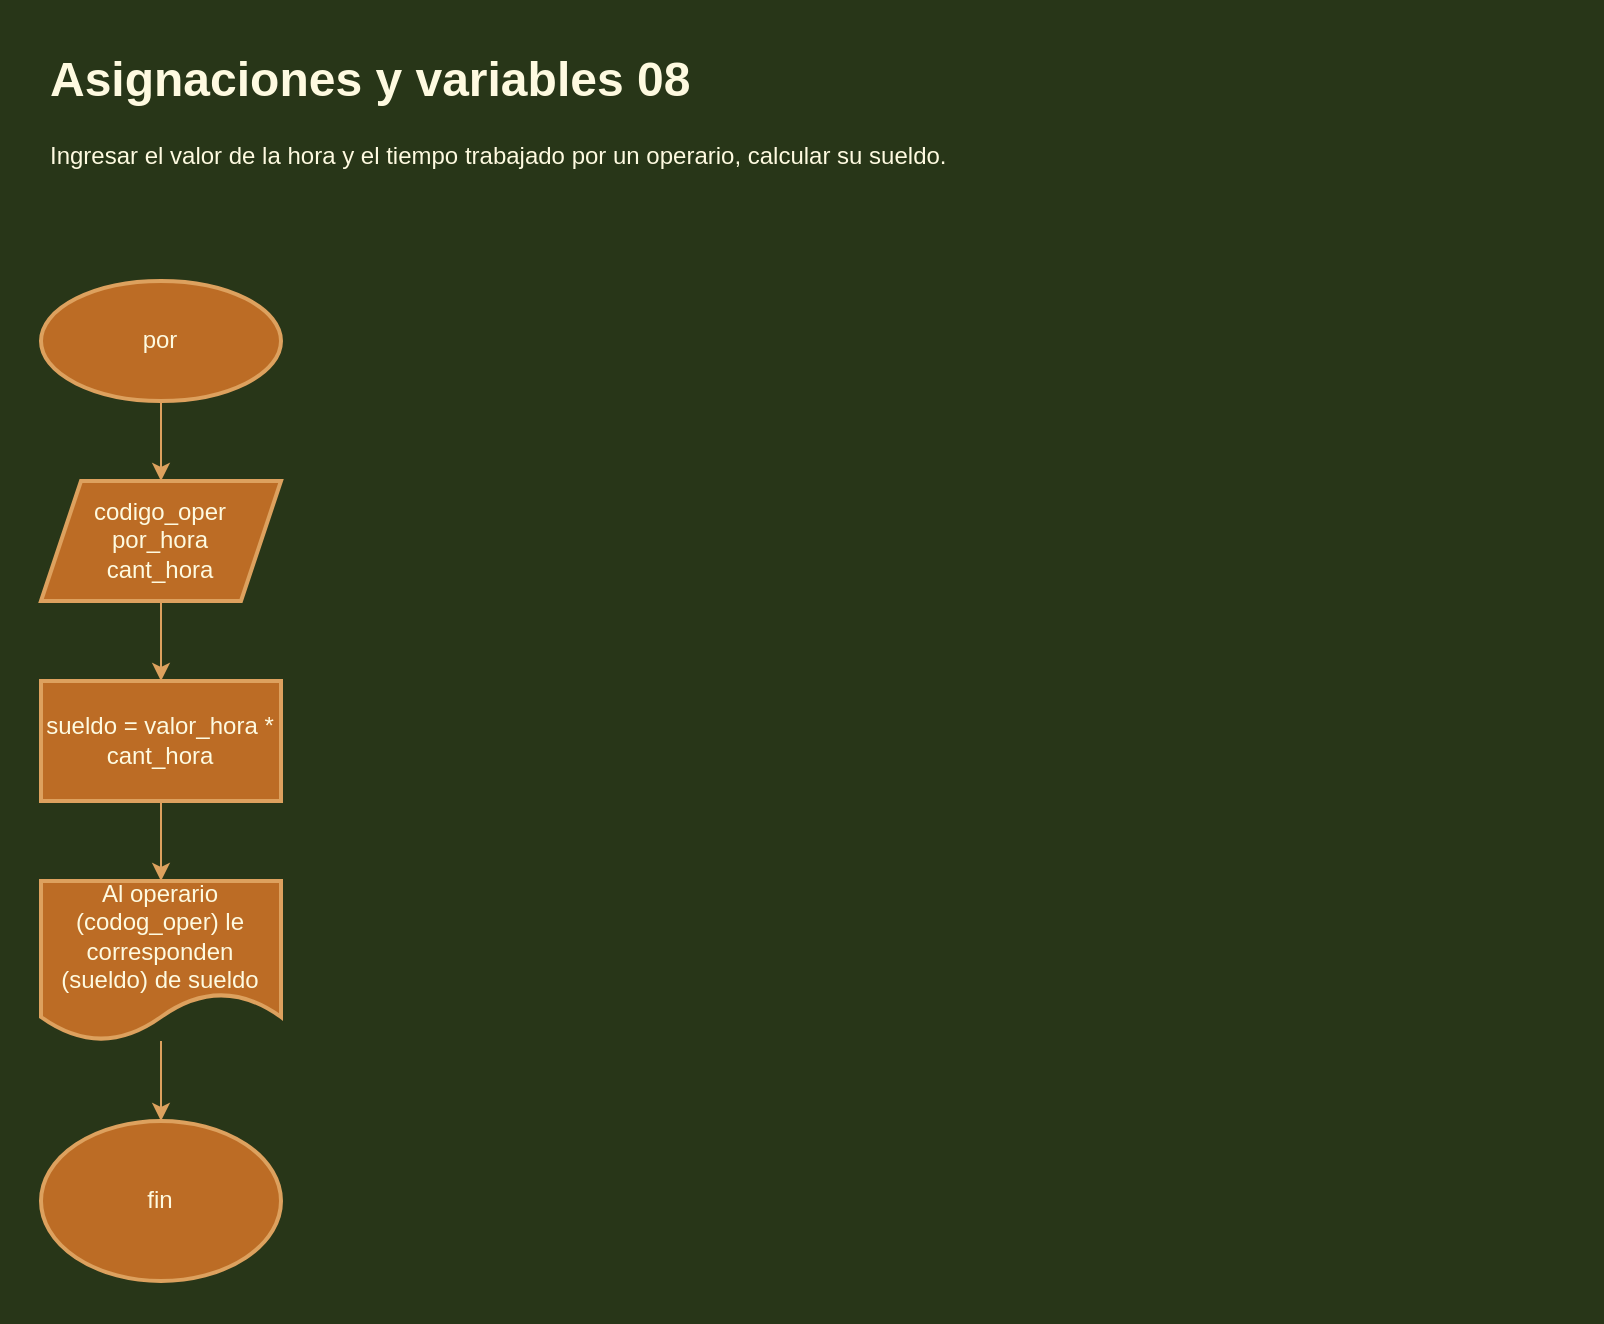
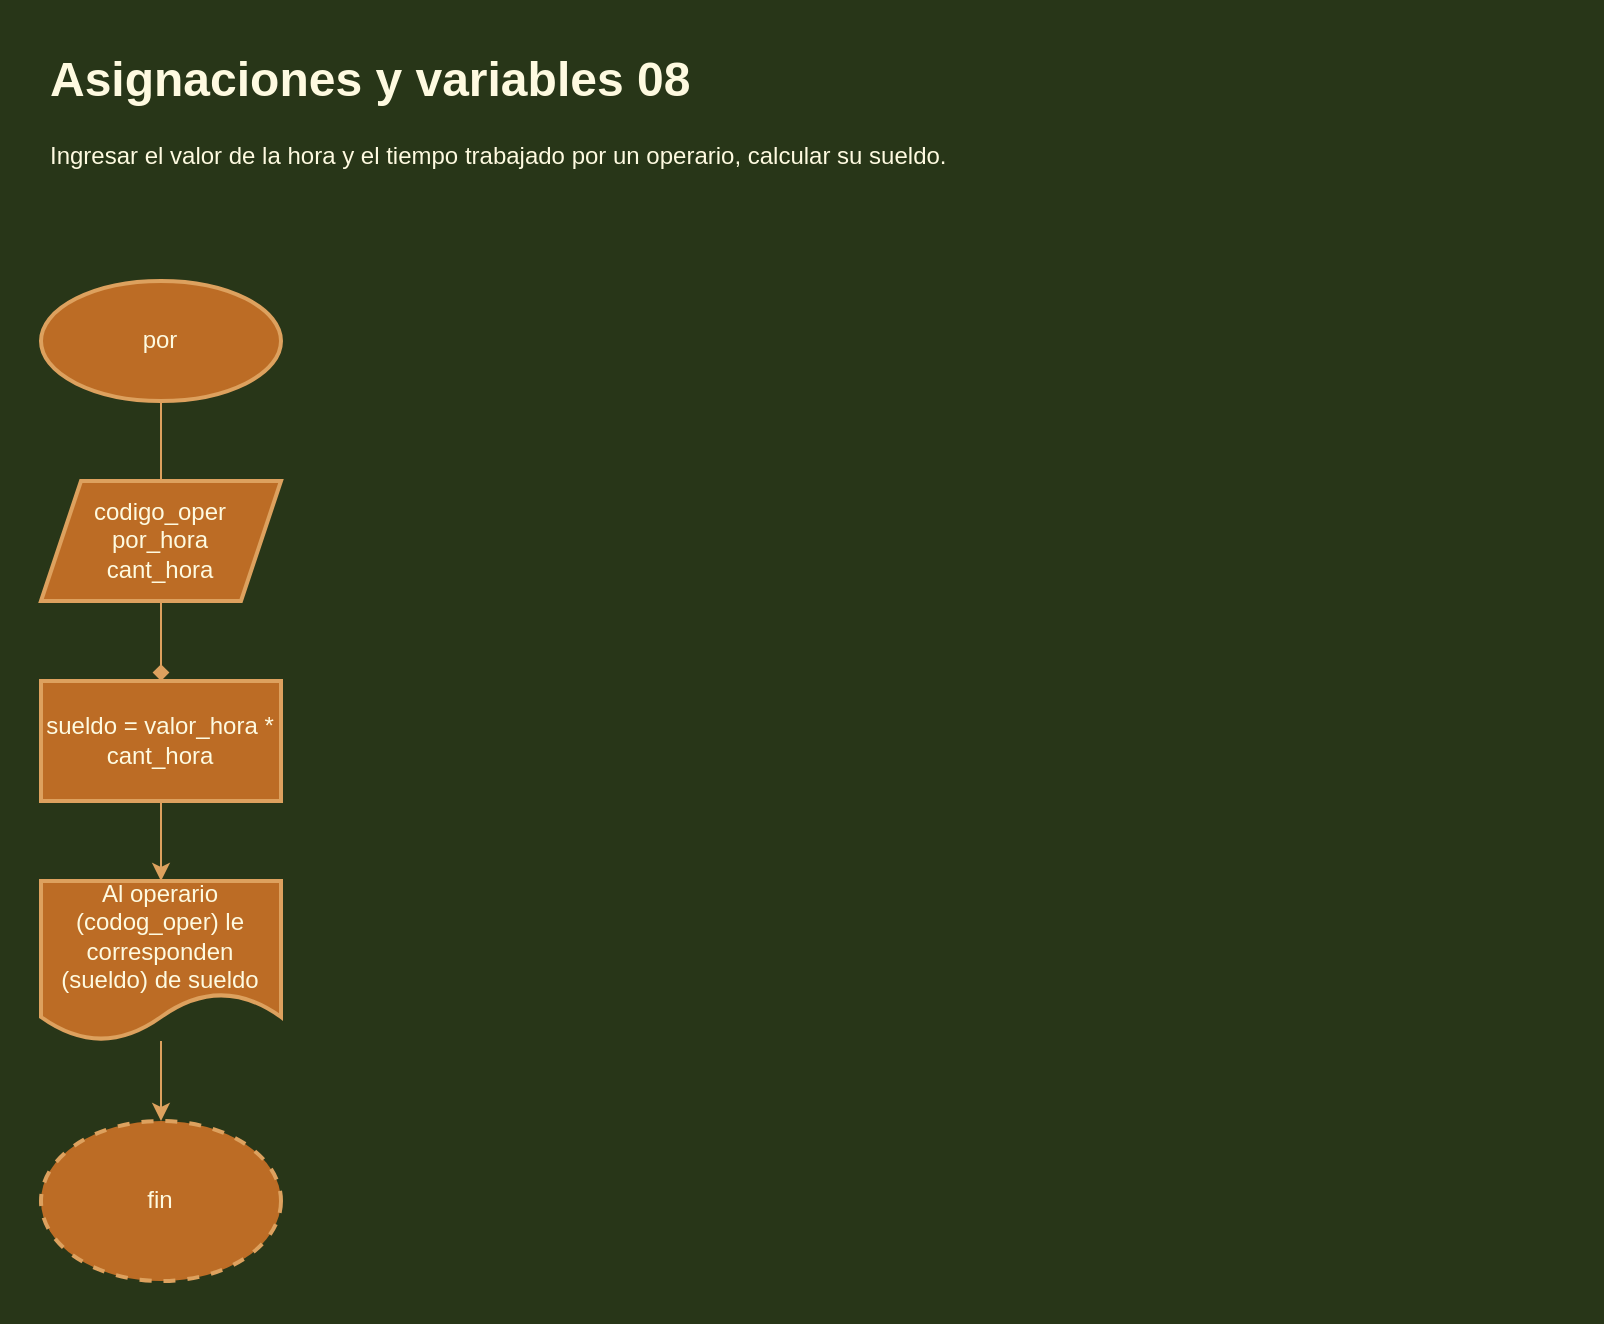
edge "por" -> "codigo_oper por_hora cant_hora": arrowhead classic -> none
edge "codigo_oper por_hora cant_hora" -> "sueldo = valor_hora * cant_hora": arrowhead classic -> diamond
node "fin": style solid -> dashed
